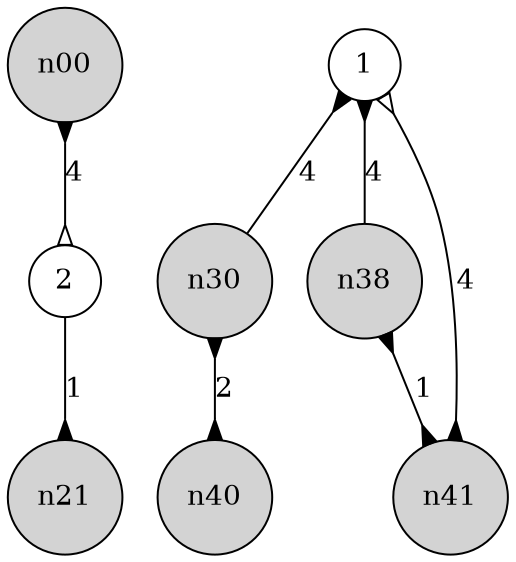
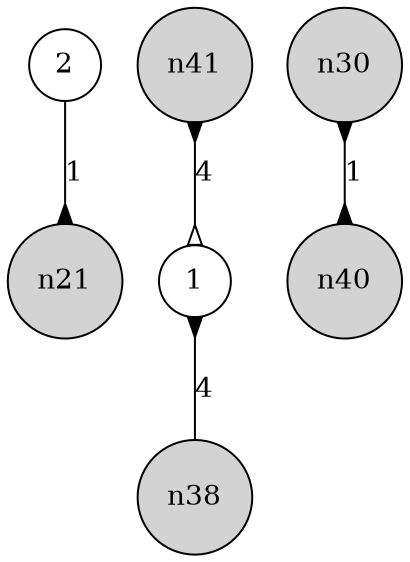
node "n00": removed
edge "1" -- "n30": removed, label "4"
edge "n30" -- "n40": label "2" -> "1"
edge "n38" -- "n41": removed, label "1"
